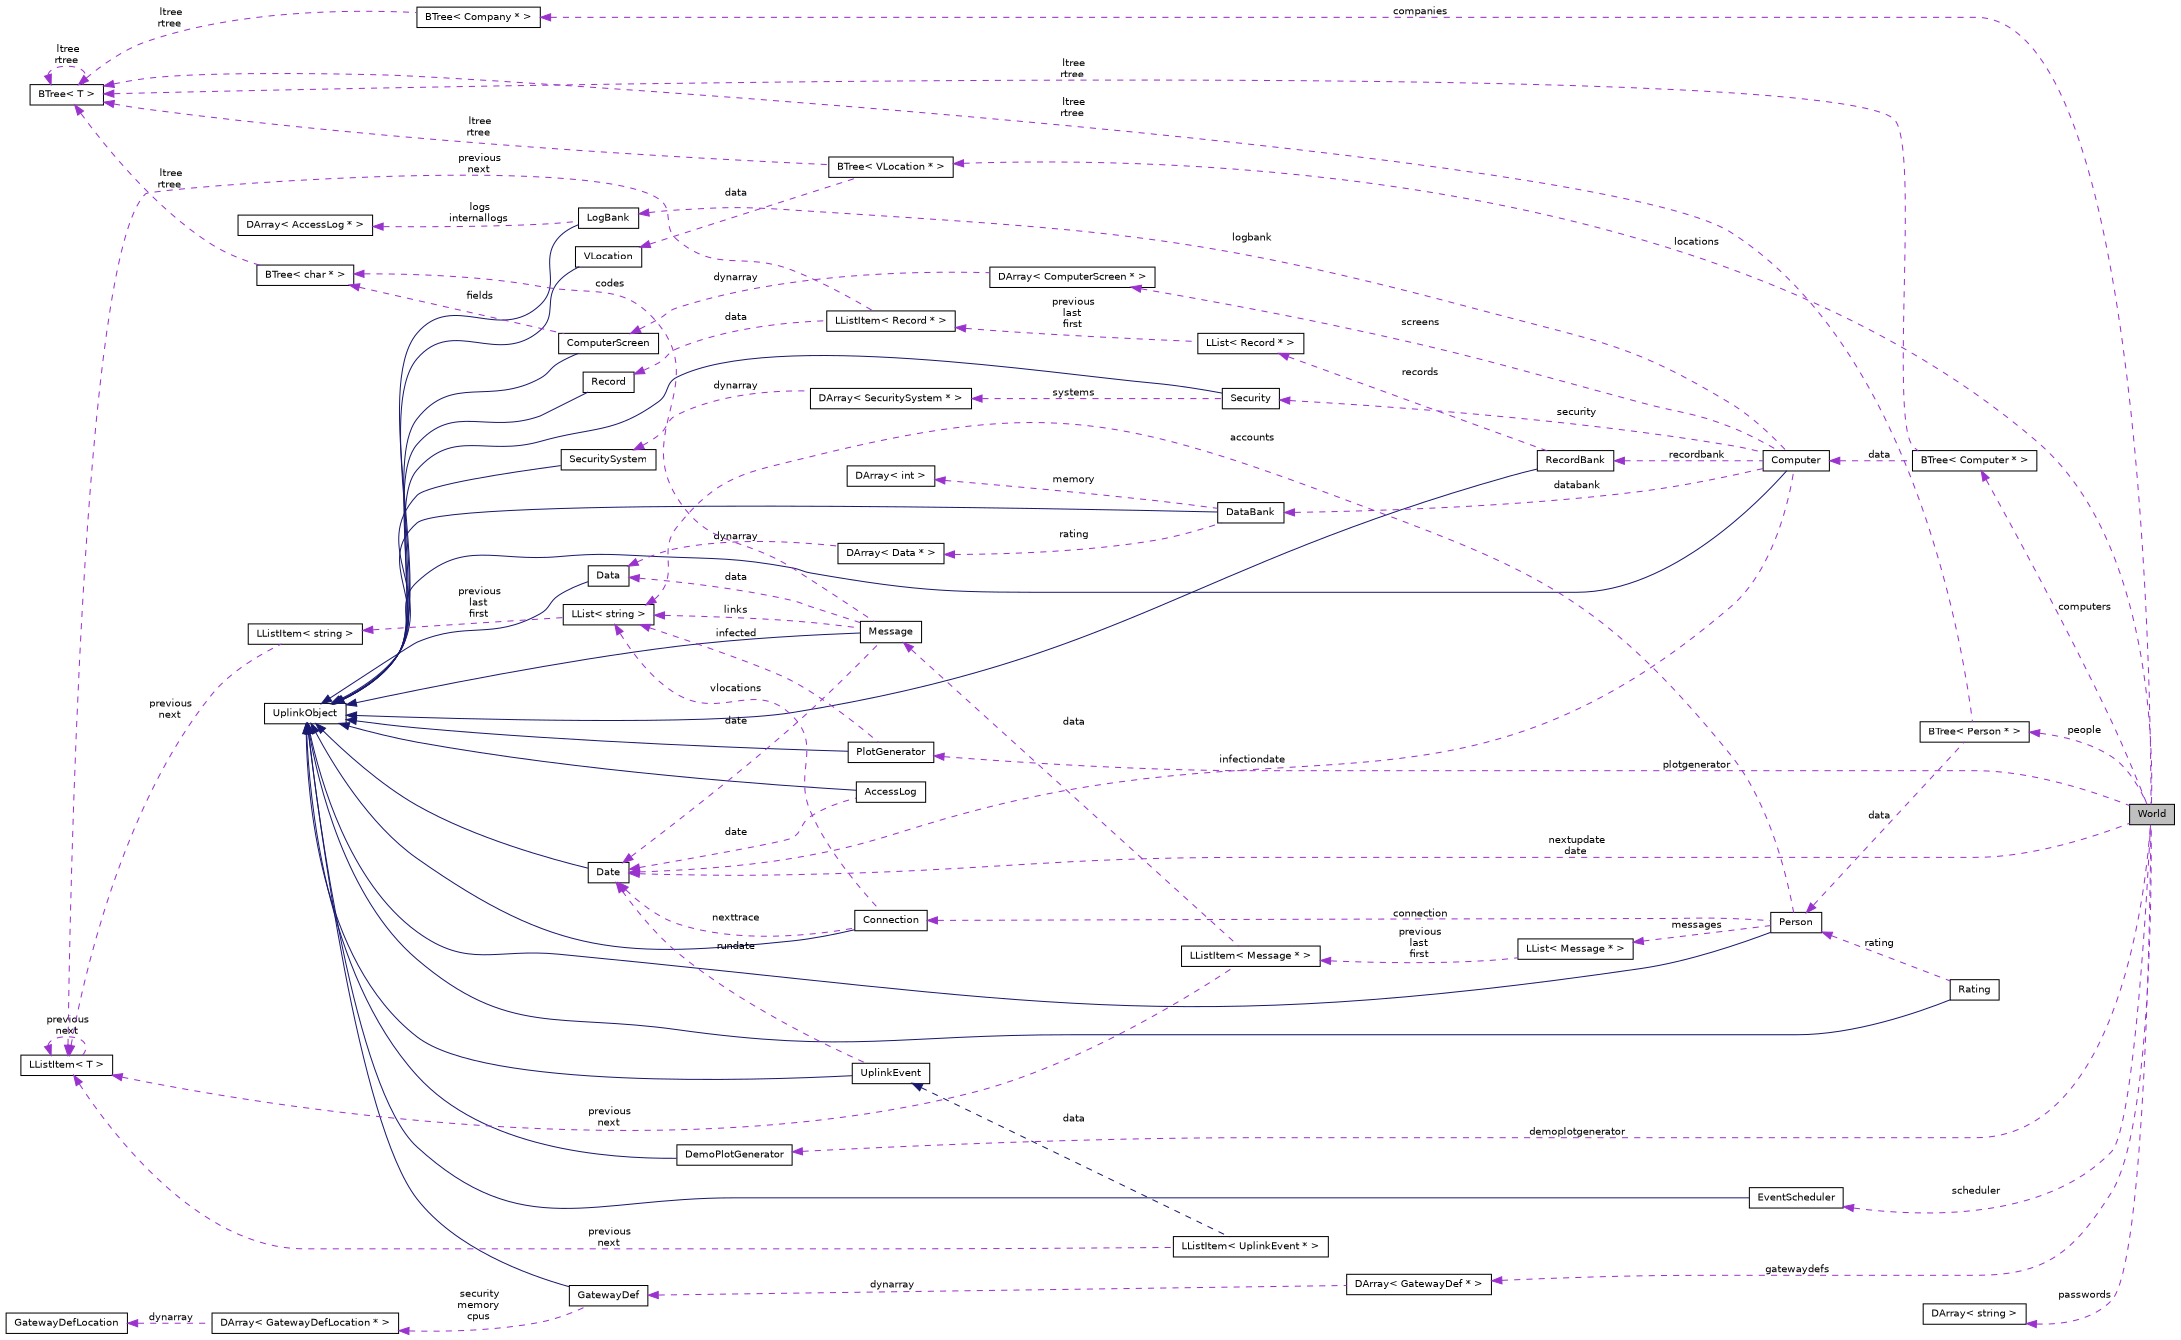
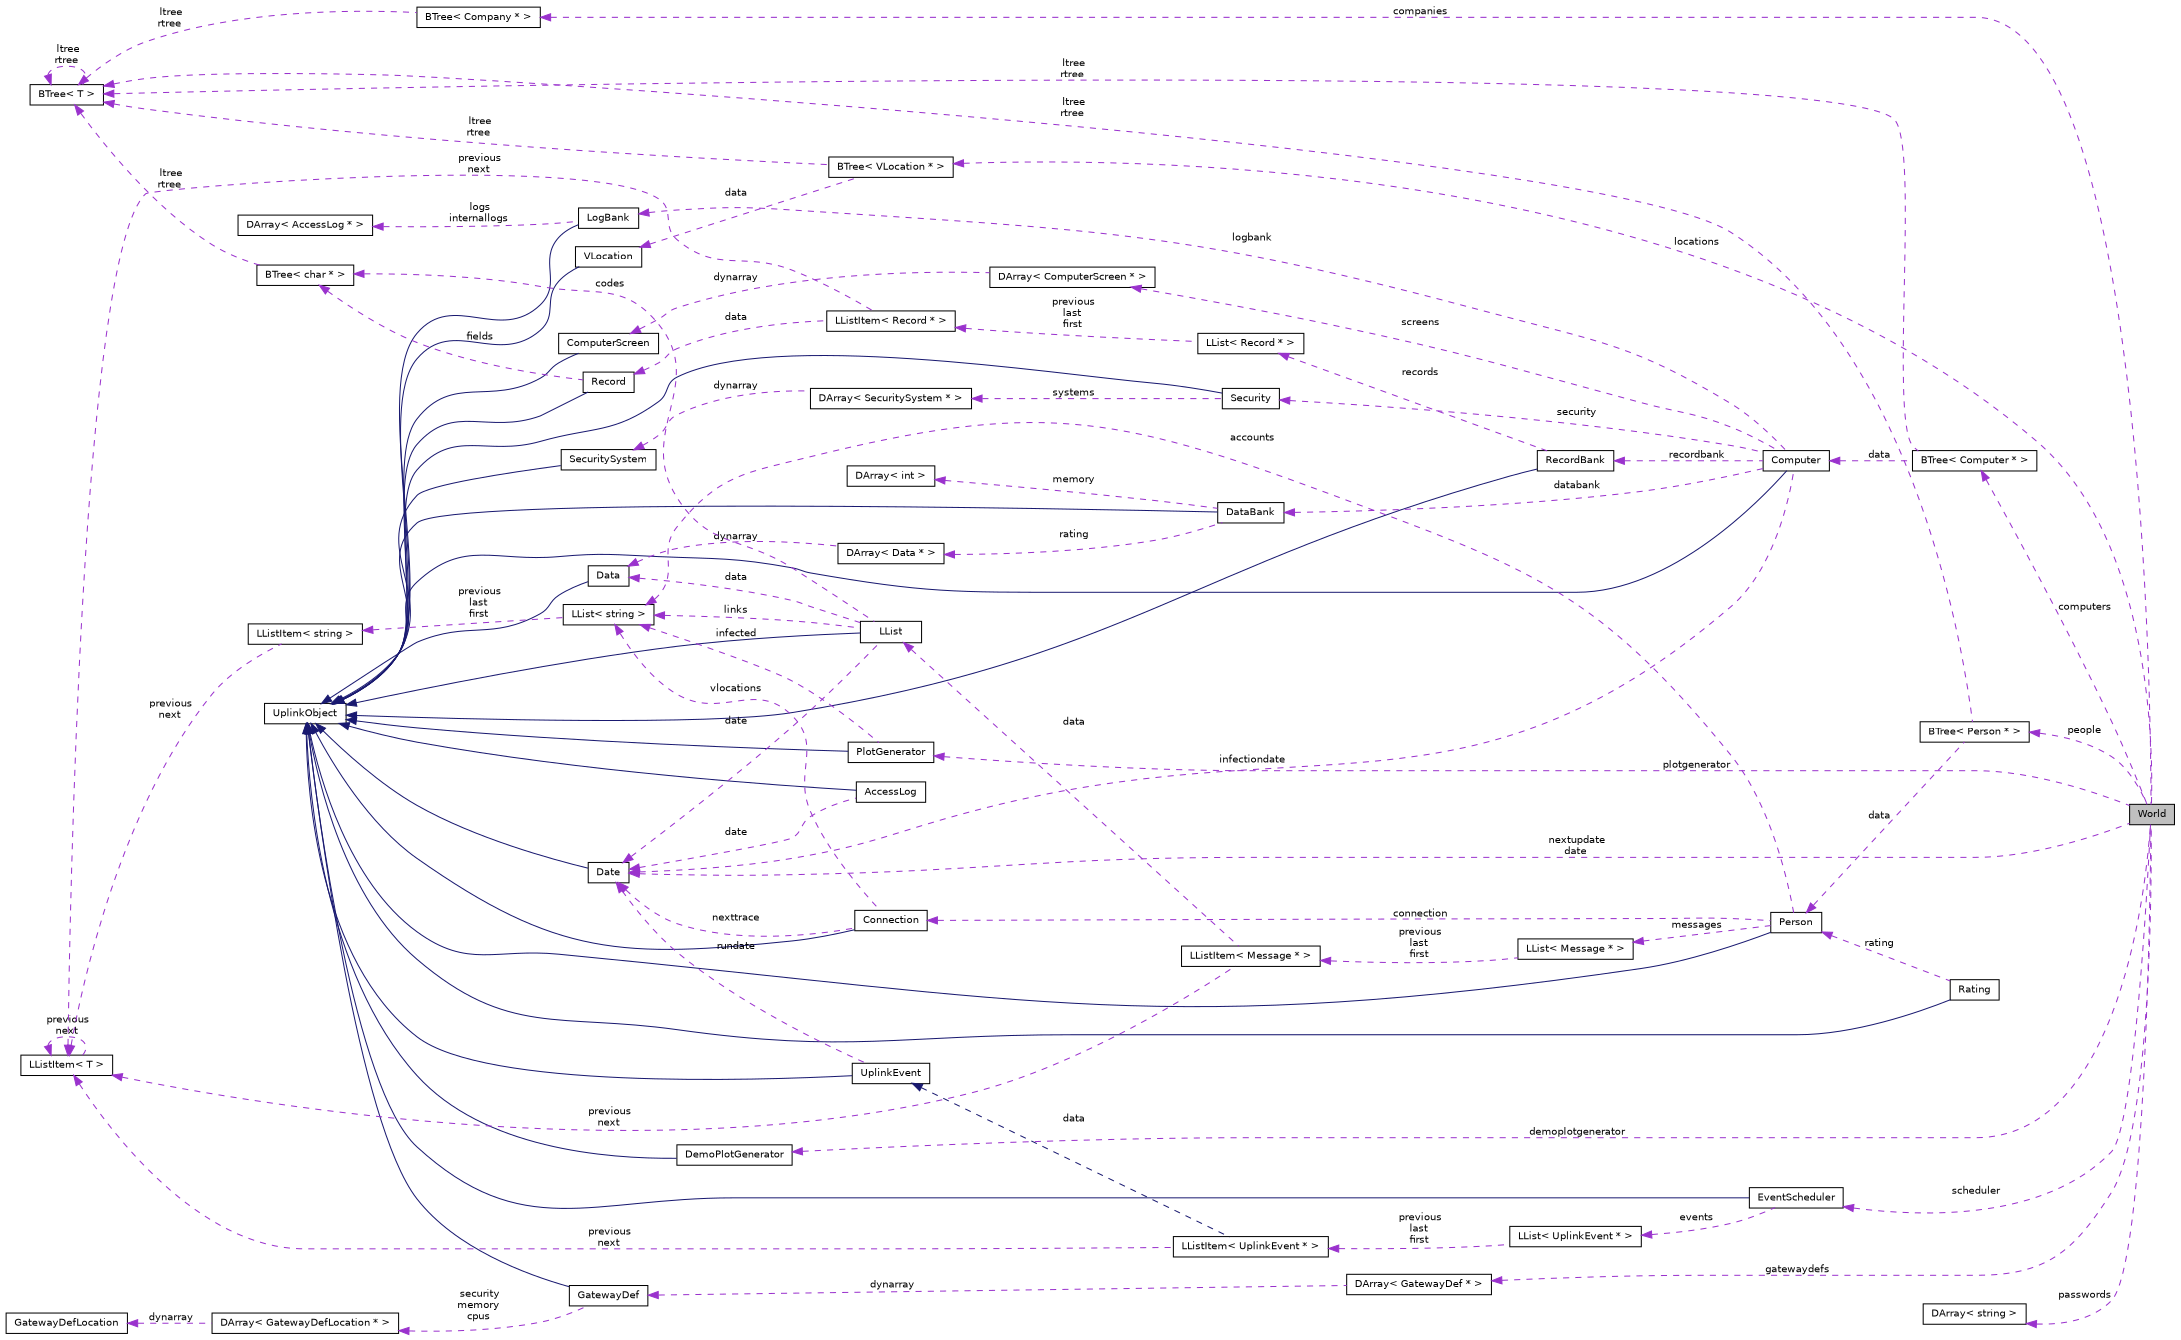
edge "ComputerScreen" -> "BTree< char * >": now "Record" -> "BTree< char * >"
node "Message": label "Message" -> "LList"
node "LList< UplinkEvent * >": added
